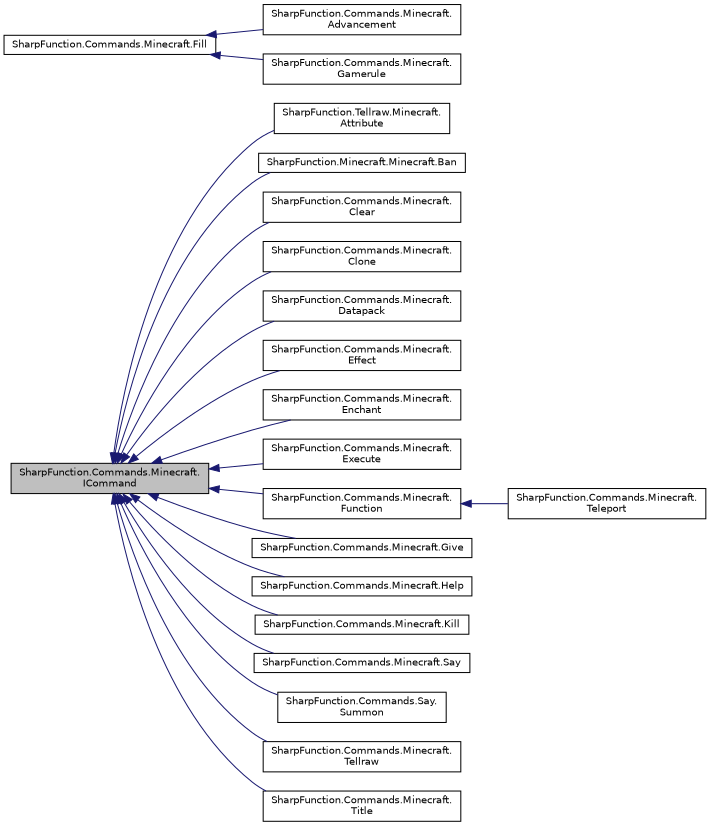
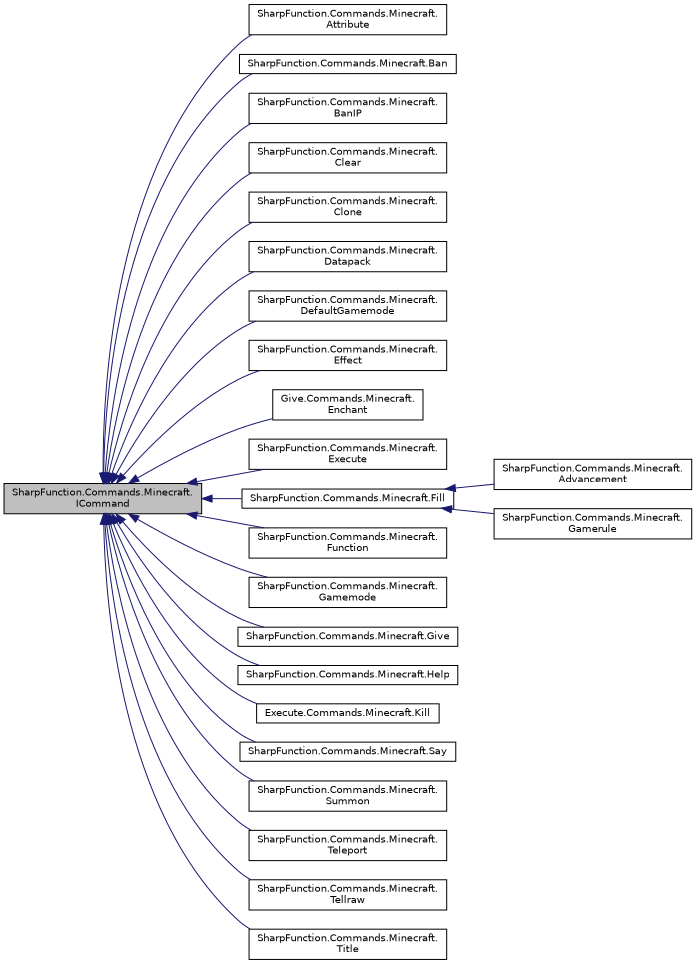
node "SharpFunction.Commands.Minecraft. BanIP": added
node "SharpFunction.Tellraw.Minecraft. Attribute": label "SharpFunction.Tellraw.Minecraft. Attribute" -> "SharpFunction.Commands.Minecraft. Attribute"
node "SharpFunction.Minecraft.Minecraft.Ban": label "SharpFunction.Minecraft.Minecraft.Ban" -> "SharpFunction.Commands.Minecraft.Ban"
node "SharpFunction.Commands.Minecraft. DefaultGamemode": added
node "SharpFunction.Commands.Minecraft. Enchant": label "SharpFunction.Commands.Minecraft. Enchant" -> "Give.Commands.Minecraft. Enchant"
edge "SharpFunction.Commands.Minecraft.Fill" -> "SharpFunction.Commands.Minecraft. ICommand": added
edge "SharpFunction.Commands.Minecraft. Teleport" -> "SharpFunction.Commands.Minecraft. Function": now "SharpFunction.Commands.Minecraft. Teleport" -> "SharpFunction.Commands.Minecraft. ICommand"
node "SharpFunction.Commands.Minecraft. Gamemode": added
node "SharpFunction.Commands.Minecraft.Kill": label "SharpFunction.Commands.Minecraft.Kill" -> "Execute.Commands.Minecraft.Kill"
node "SharpFunction.Commands.Say. Summon": label "SharpFunction.Commands.Say. Summon" -> "SharpFunction.Commands.Minecraft. Summon"
